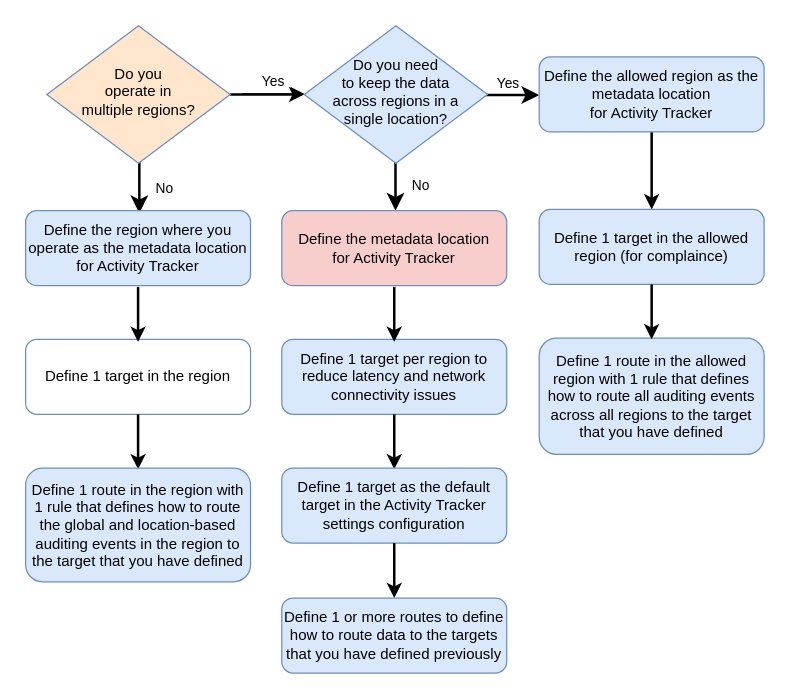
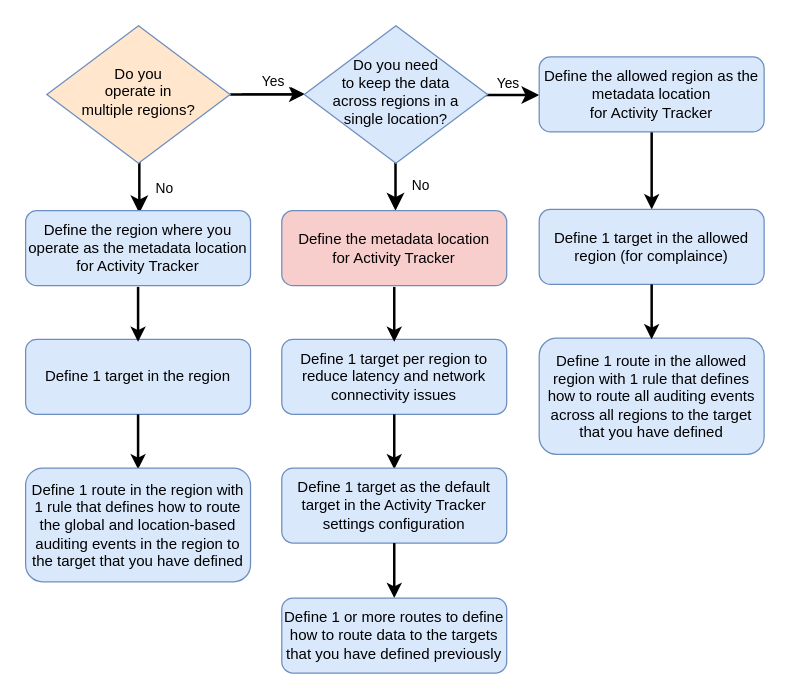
node "Define 1 target in the region": fillcolor #ffffff -> #dae8fc
